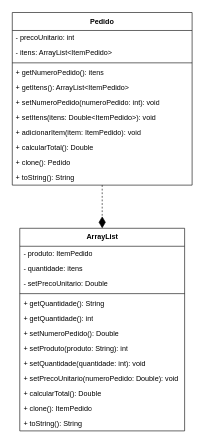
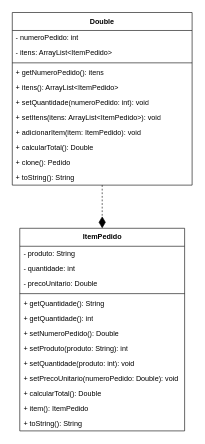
node "Pedido": label "Pedido" -> "Double"
node "- precoUnitario: int": label "- precoUnitario: int" -> "- numeroPedido: int"
node "+ getItens(): ArrayList<ItemPedido>": label "+ getItens(): ArrayList<ItemPedido>" -> "+ itens(): ArrayList<ItemPedido>"
node "+ setNumeroPedido(numeroPedido: int): void": label "+ setNumeroPedido(numeroPedido: int): void" -> "+ setQuantidade(numeroPedido: int): void"
node "+ setItens(itens: Double<ItemPedido>): void": label "+ setItens(itens: Double<ItemPedido>): void" -> "+ setItens(itens: ArrayList<ItemPedido>): void"
node "ArrayList": label "ArrayList" -> "ItemPedido"
node "- produto: ItemPedido": label "- produto: ItemPedido" -> "- produto: String"
node "- quantidade: itens": label "- quantidade: itens" -> "- quantidade: int"
node "- setPrecoUnitario: Double": label "- setPrecoUnitario: Double" -> "- precoUnitario: Double"
node "+ setQuantidade(quantidade: int): void": label "+ setQuantidade(quantidade: int): void" -> "+ setQuantidade(produto: int): void"
node "+ clone(): ItemPedido": label "+ clone(): ItemPedido" -> "+ item(): ItemPedido"
